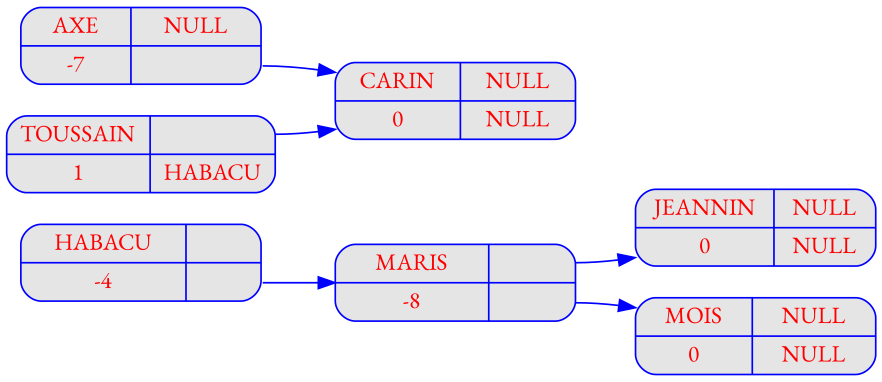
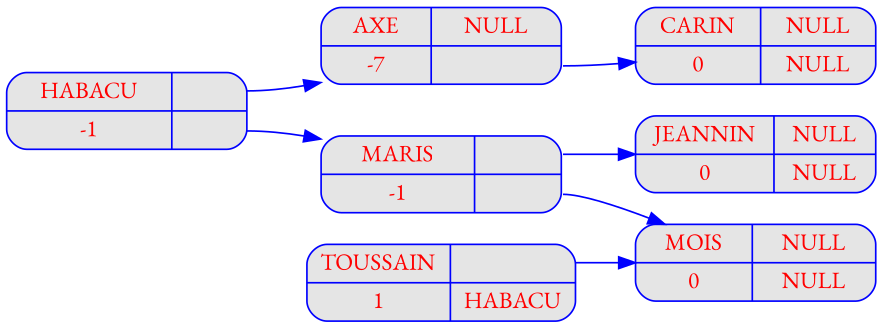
edge "HABACU" -> "AXE": added
edge "TOUSSAIN" -> "CARIN": now "TOUSSAIN" -> "MOIS"
node "HABACU": text "-4" -> "-1"
node "MARIS": text "-8" -> "-1"
